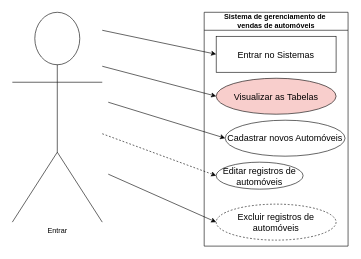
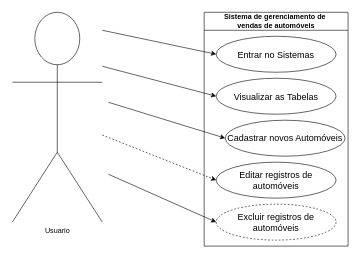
node "Entrar no Sistemas": shape rectangle -> ellipse
node "Visualizar as Tabelas": fillcolor #f8cecc -> #ffffff
node "Editar registros de automóveis": size 87x27 -> 120x36
node "Entrar": label "Entrar" -> "Usuario"
